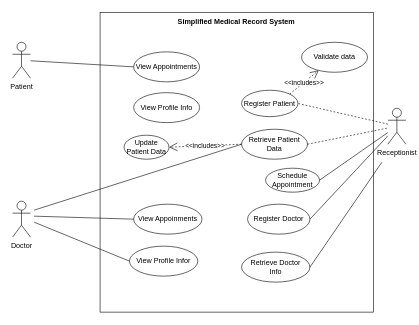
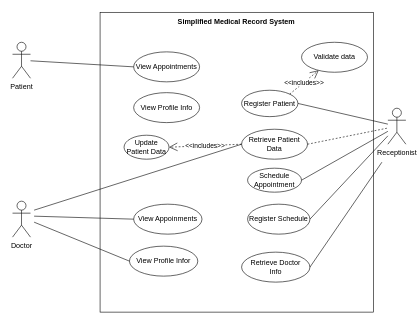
edge "Register Patient" -- "Receptionist": style dashed -> solid
node "Schedule Appointment": moved (293, 180) -> (275, 180)
node "Register Doctor": label "Register Doctor" -> "Register Schedule"
